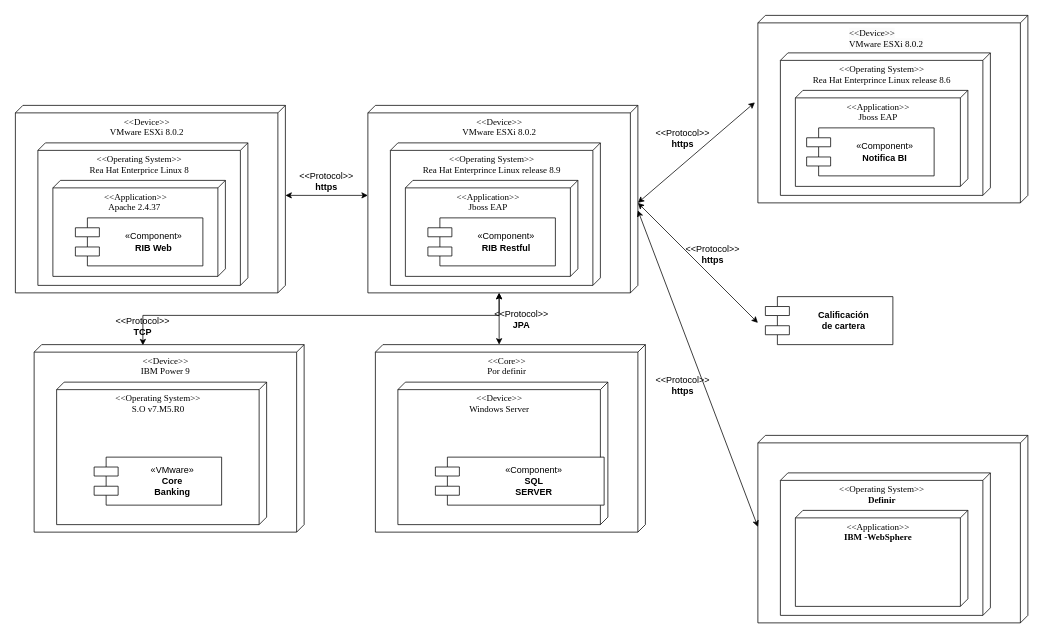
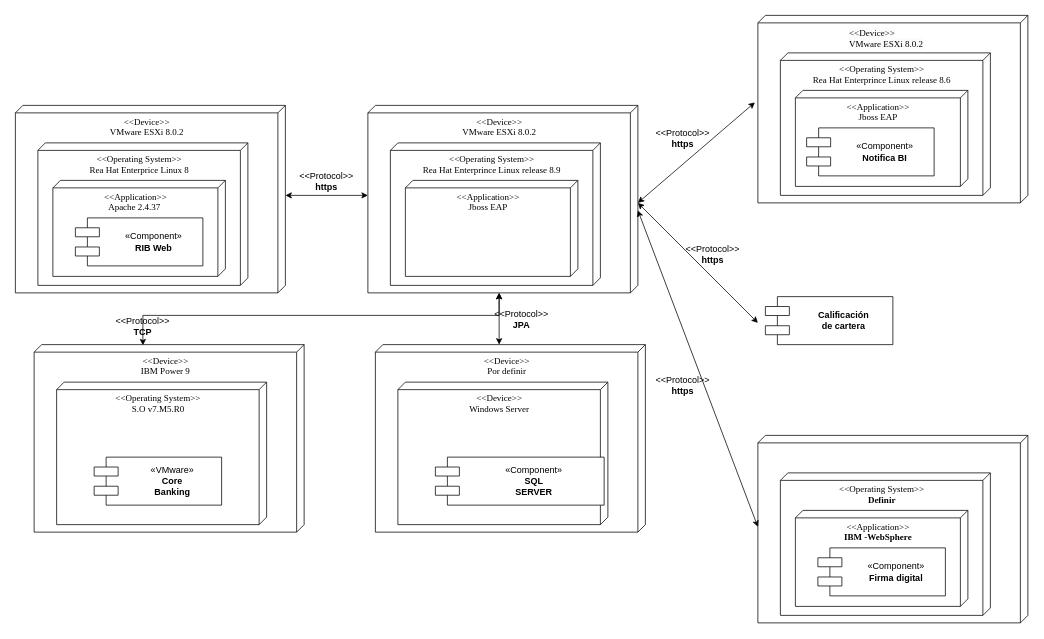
node "«Component» RIB Restful": removed
node "<<Core>> Por definir": label "<<Core>> Por definir" -> "<<Device>> Por definir"
node "«Component» Firma digital": added
